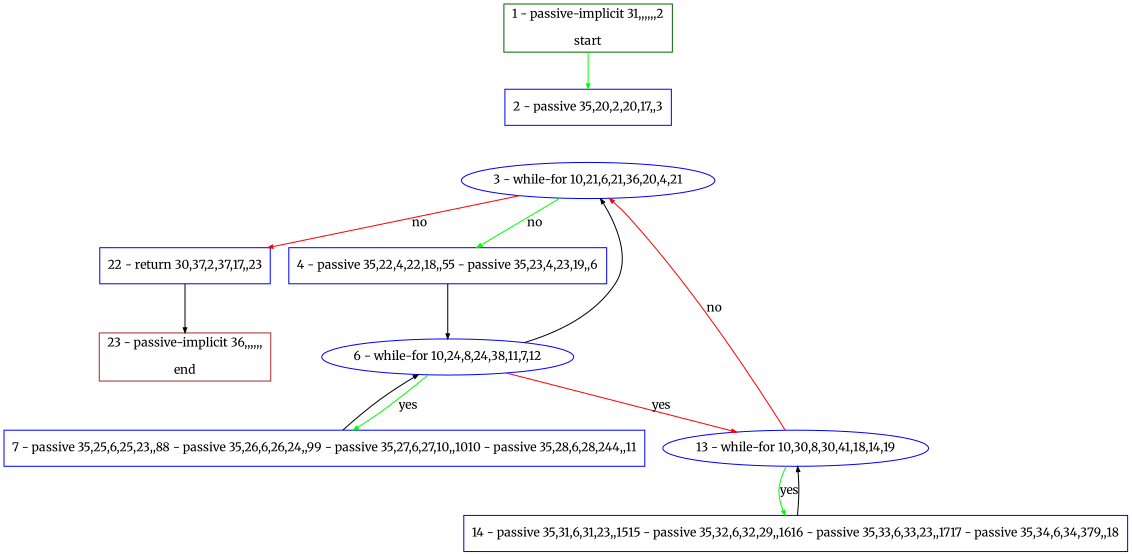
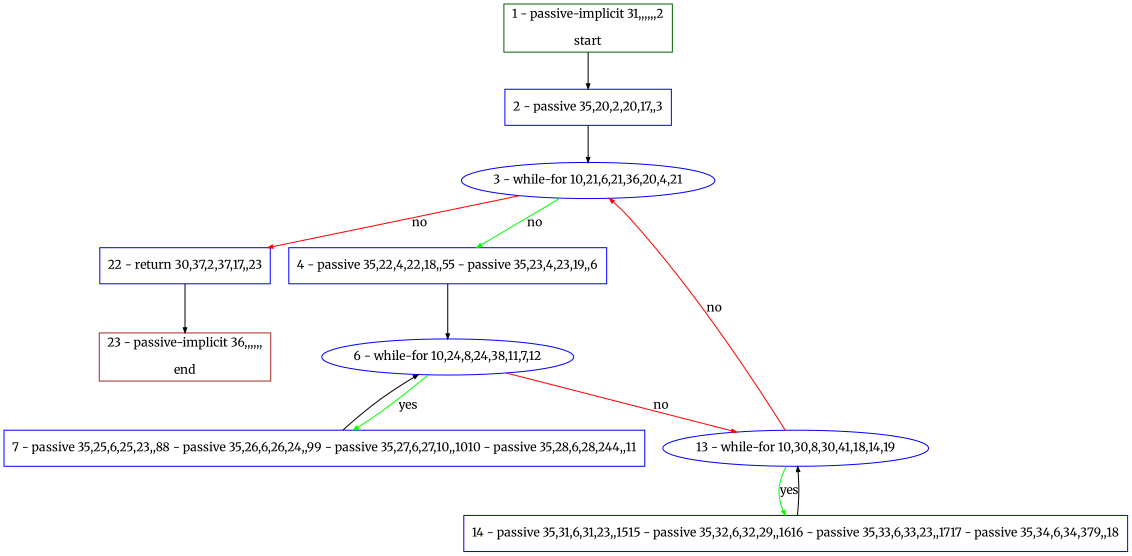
edge "1 - passive-implicit 31,,,,,,2 start" -> "2 - passive 35,20,2,20,17,,3": color #00ff00 -> #000000
edge "6 - while-for 10,24,8,24,38,11,7,12" -> "3 - while-for 10,21,6,21,36,20,4,21": now "2 - passive 35,20,2,20,17,,3" -> "3 - while-for 10,21,6,21,36,20,4,21"
edge "6 - while-for 10,24,8,24,38,11,7,12" -> "13 - while-for 10,30,8,30,41,18,14,19": label "yes" -> "no"
